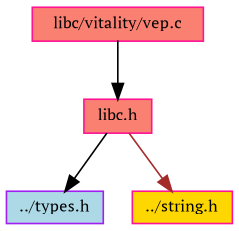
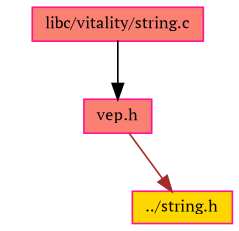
node "libc/vitality/vep.c": label "libc/vitality/vep.c" -> "libc/vitality/string.c"
node "libc.h": label "libc.h" -> "vep.h"
node "../types.h": removed
